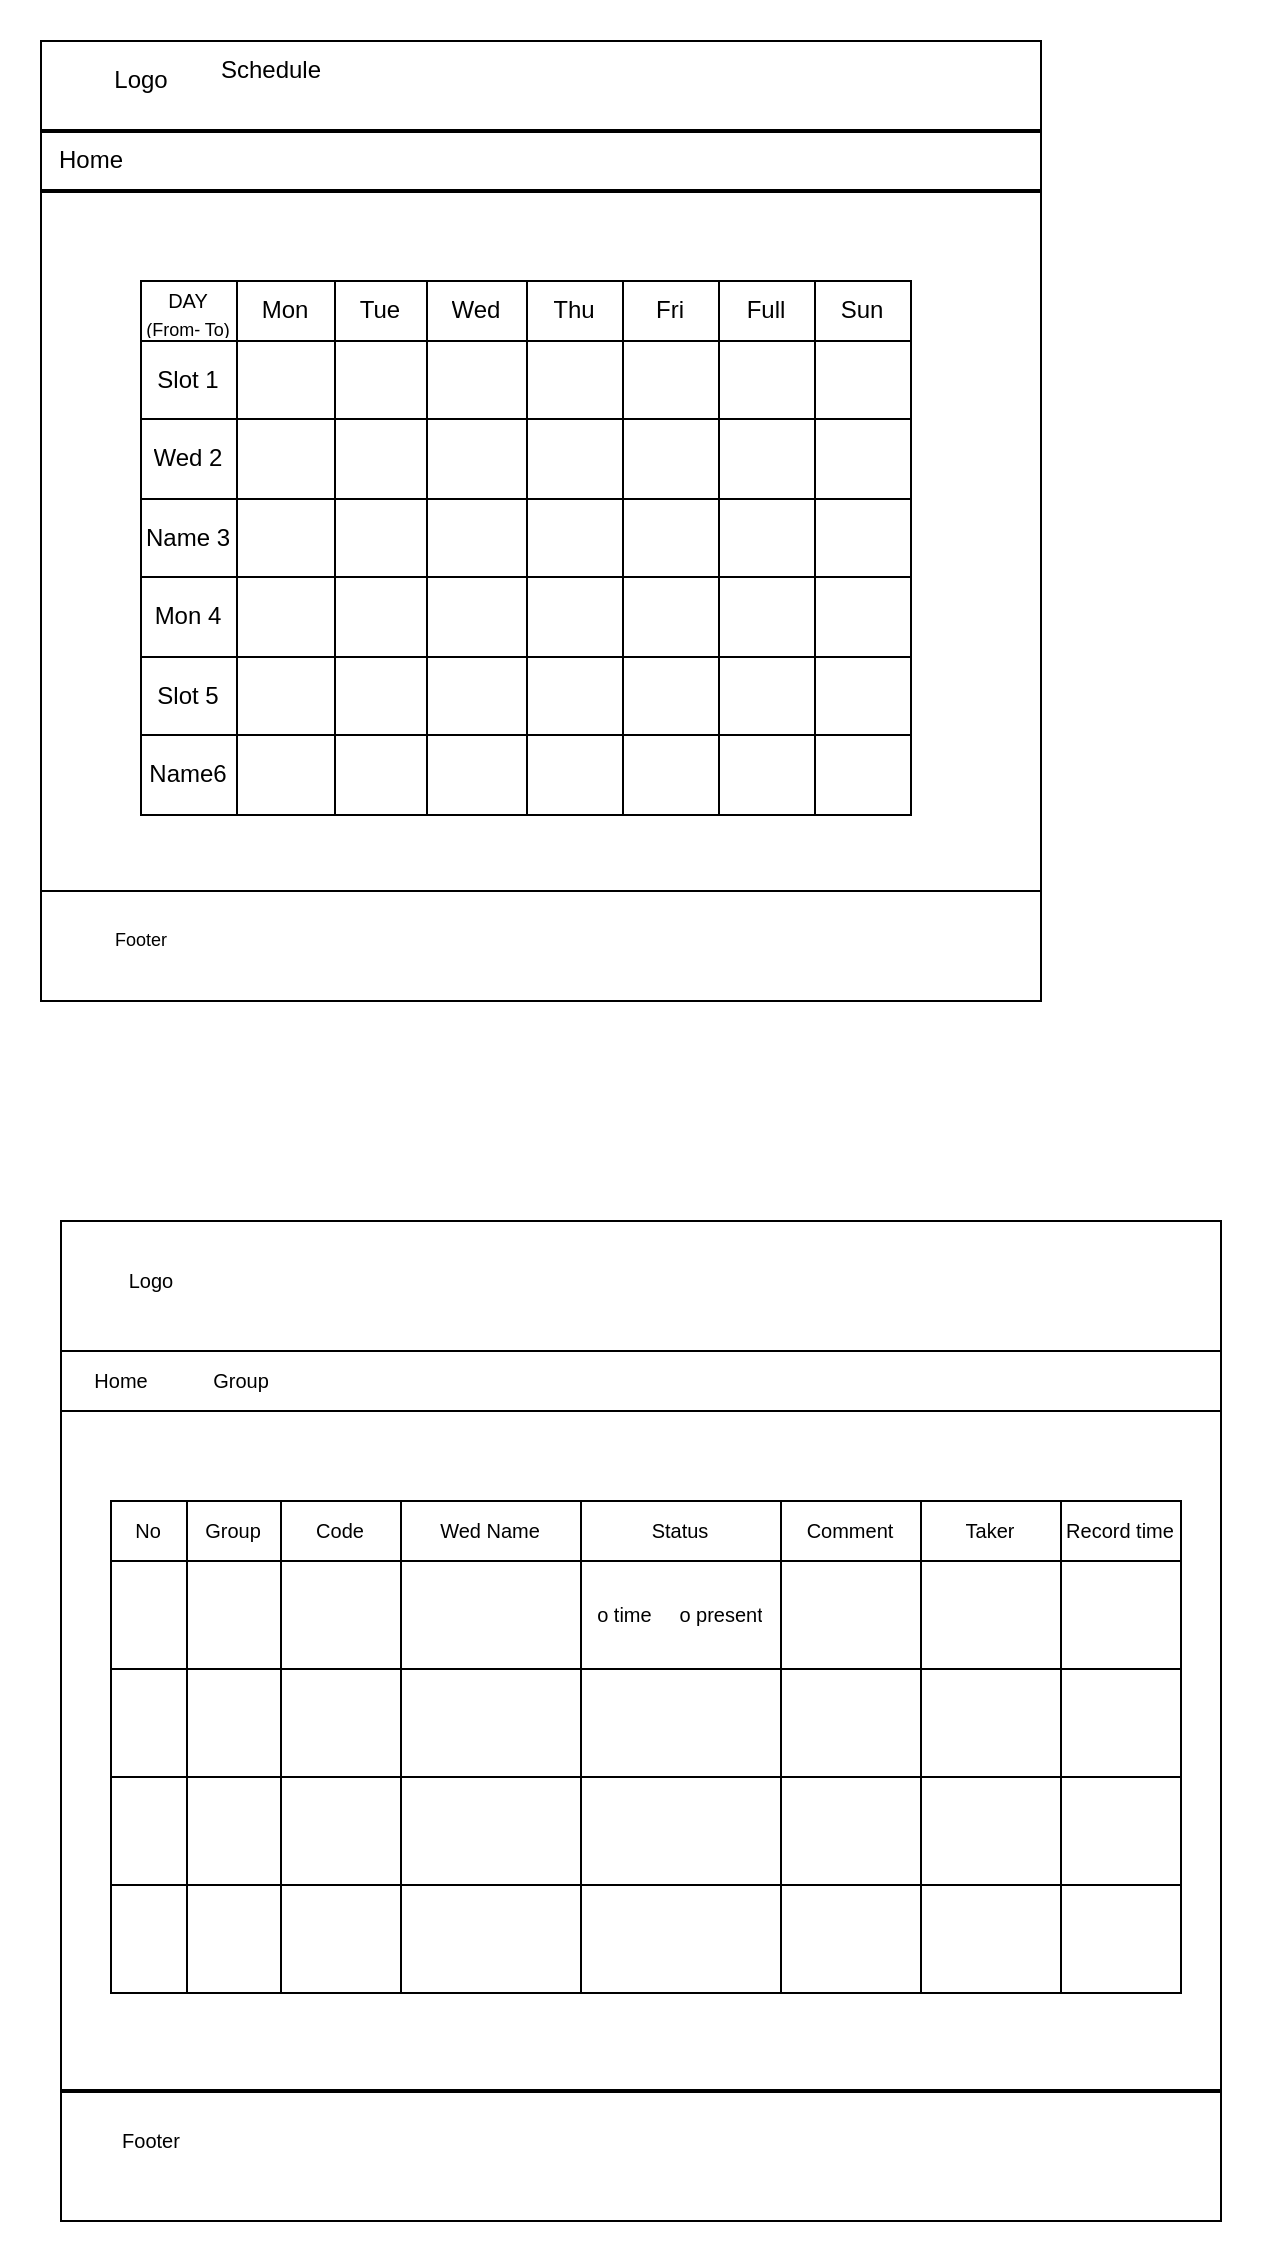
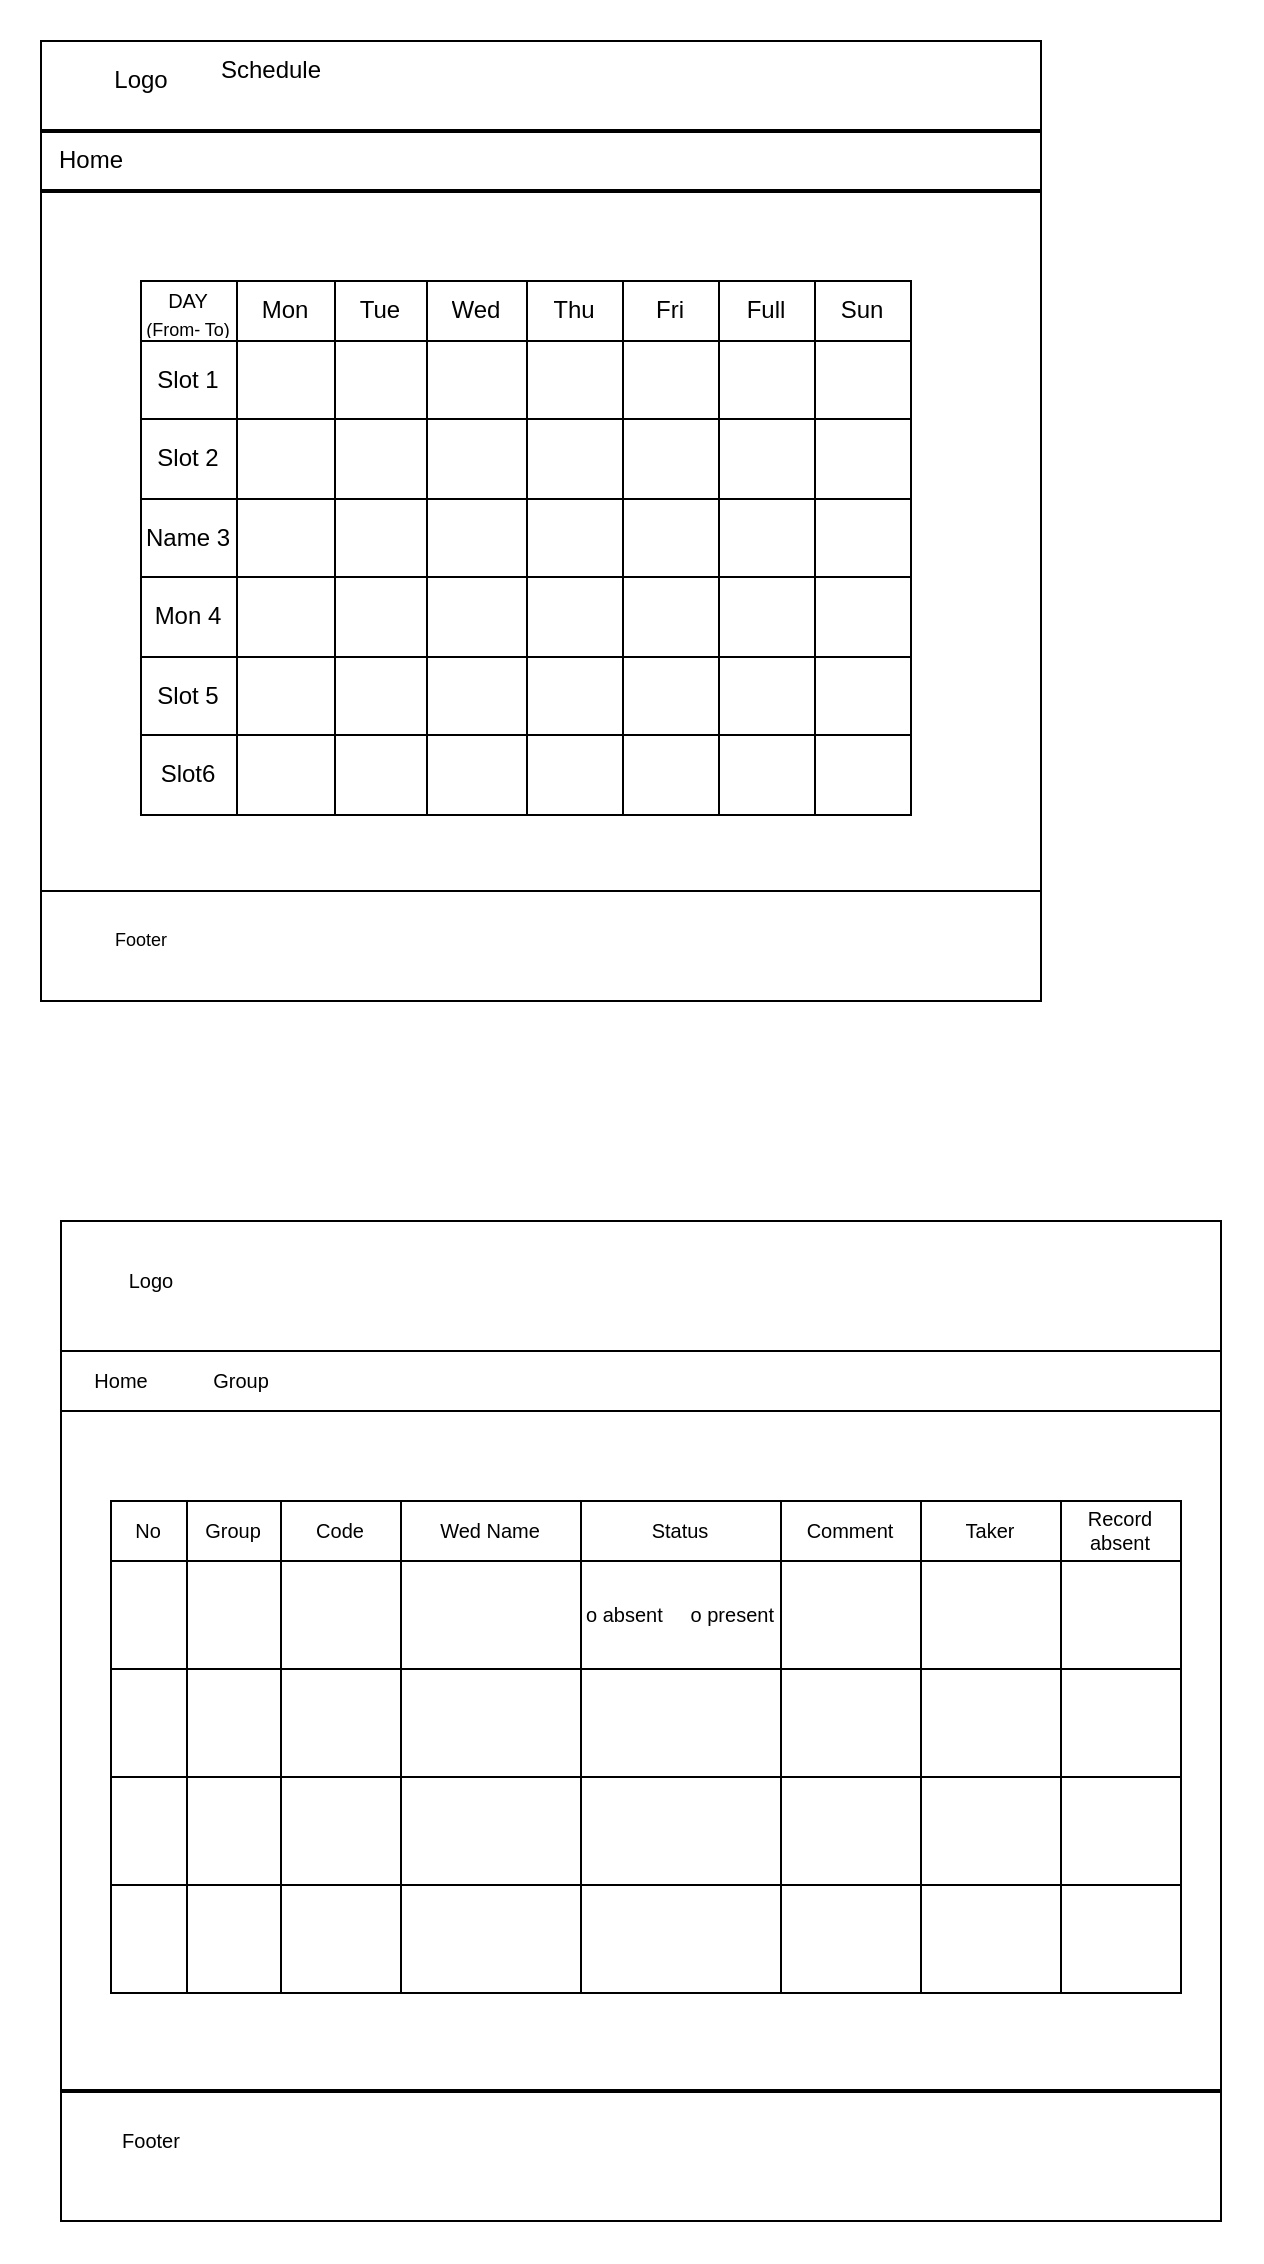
node "Wed 2": label "Wed 2" -> "Slot 2"
node "Name6": label "Name6" -> "Slot6"
node "Record time": label "Record time" -> "Record absent"
node "o time o present": label "o time o present" -> "o absent o present"
